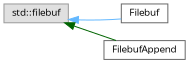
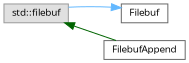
edge "Filebuf" -> "std::filebuf": reversed
